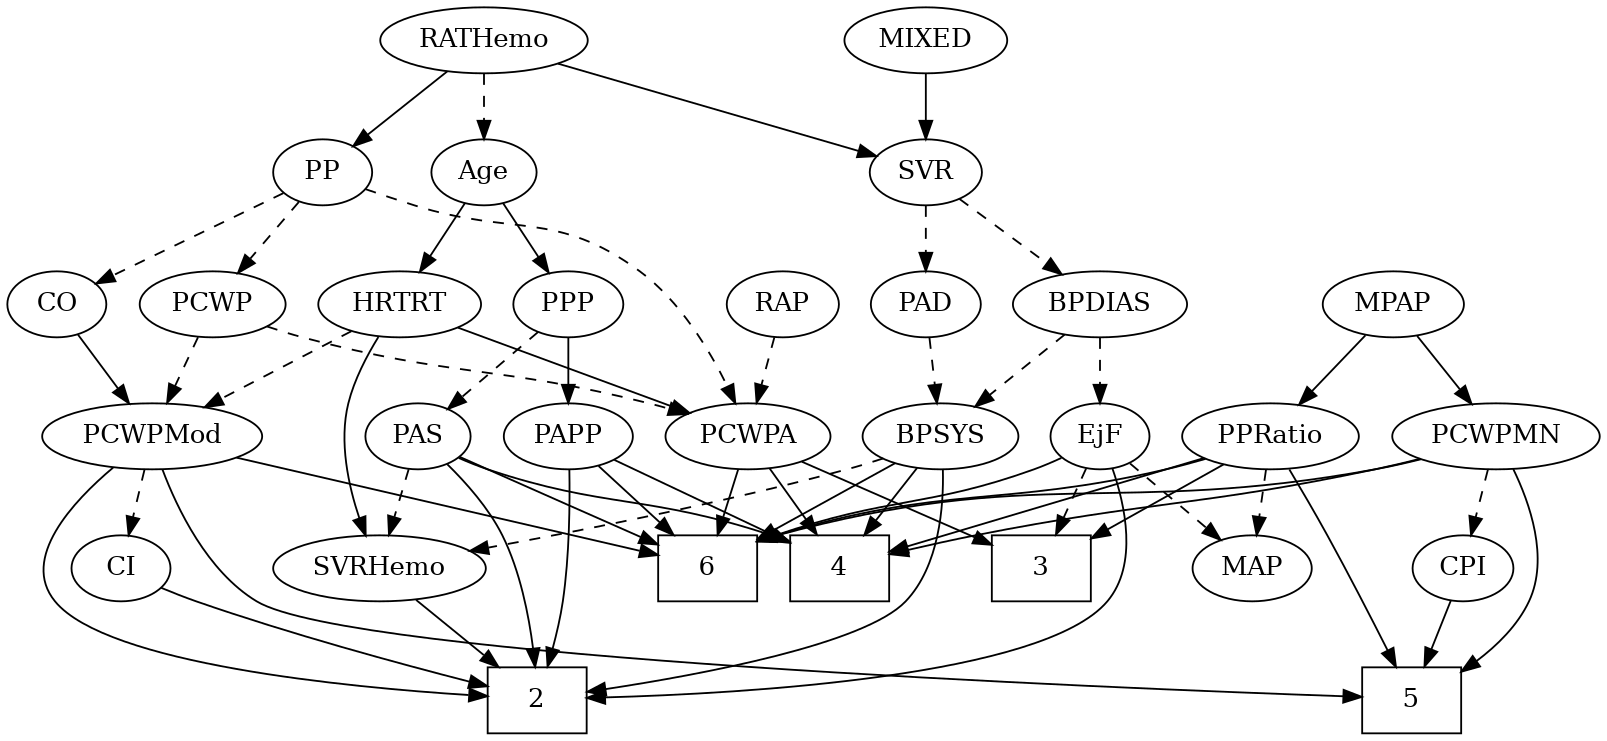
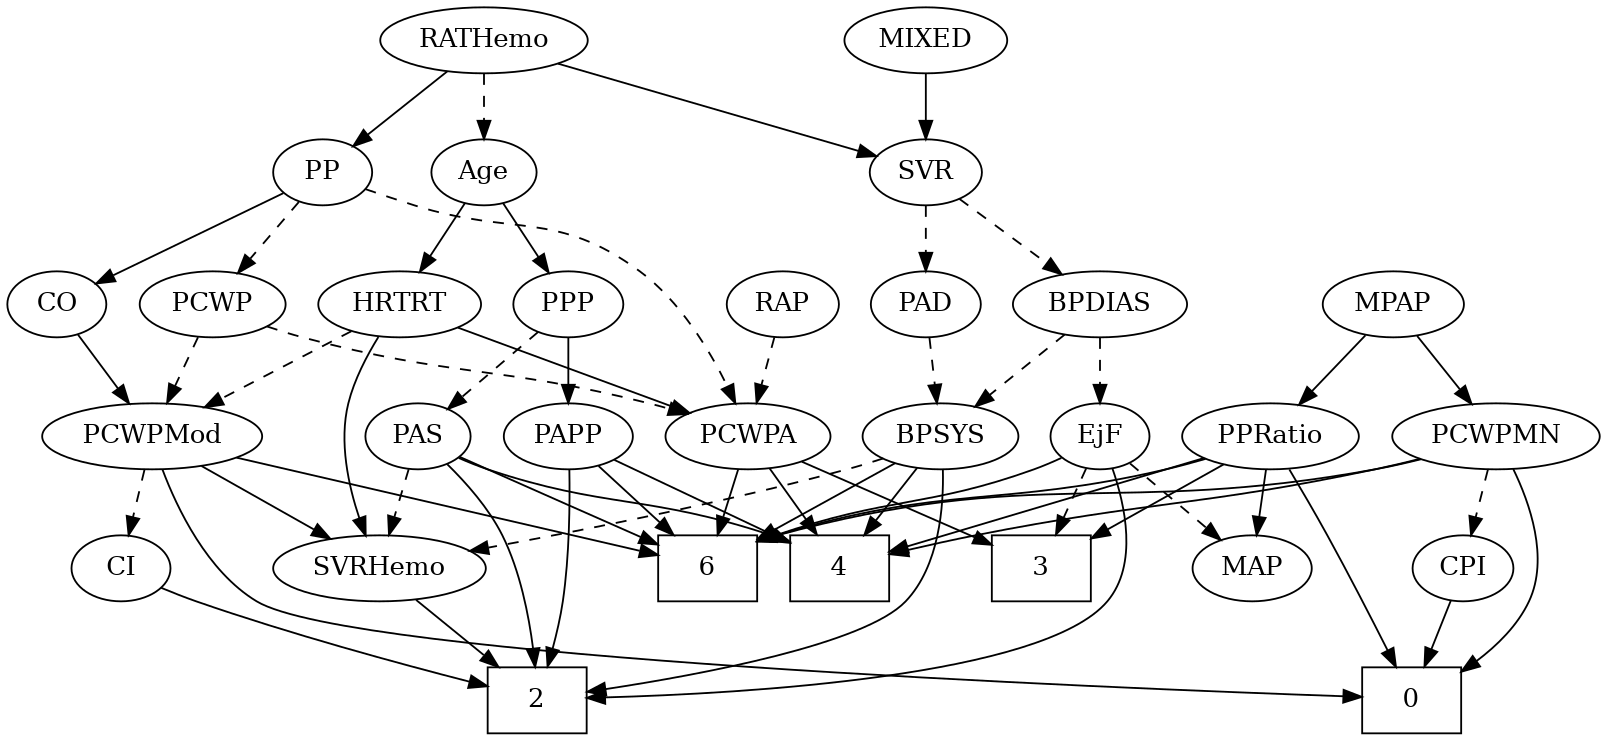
edge "PP" -> "CO": style dashed -> solid
edge "PPRatio" -> "MAP": style dashed -> solid
edge "PCWPMod" -> "2": now "PCWPMod" -> "SVRHemo"
node "5": label "5" -> "0"
